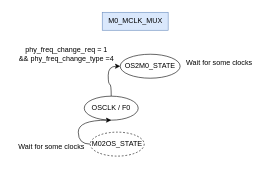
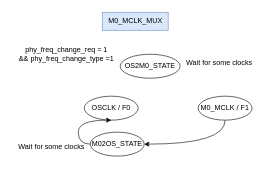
node "phy_freq_change_req = 1 && phy_freq_change_type =4": label "phy_freq_change_req = 1 && phy_freq_change_type =4" -> "phy_freq_change_req = 1 && phy_freq_change_type =1"
edge "OSCLK / F0" -> "OS2M0_STATE": removed
node "M0_MCLK / F1": added
edge "M0_MCLK / F1" -> "M02OS_STATE": added
node "M02OS_STATE": style dashed -> solid
